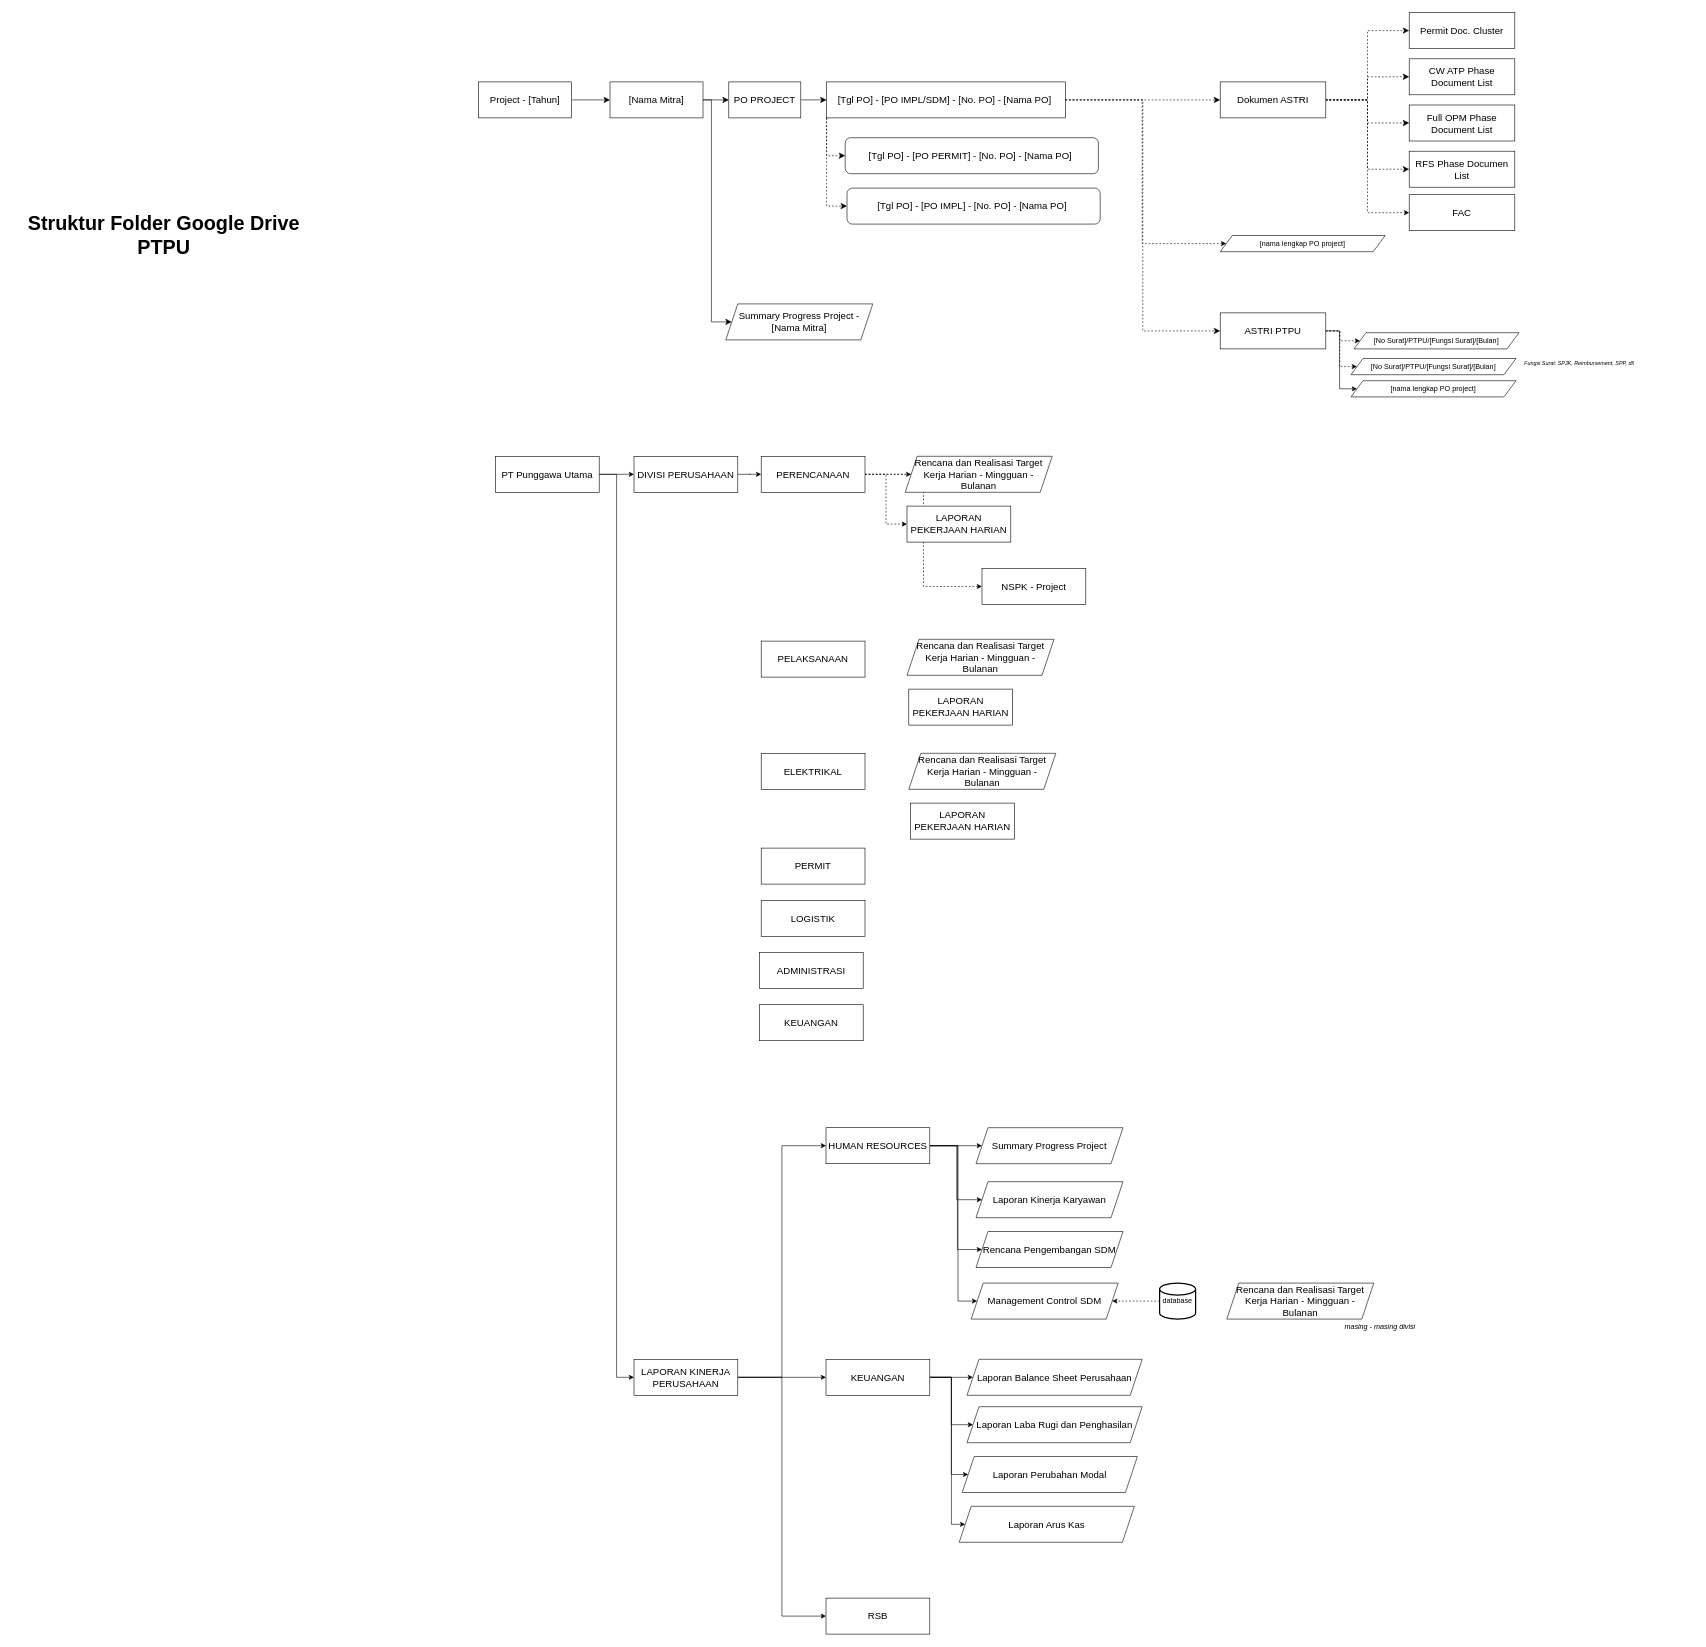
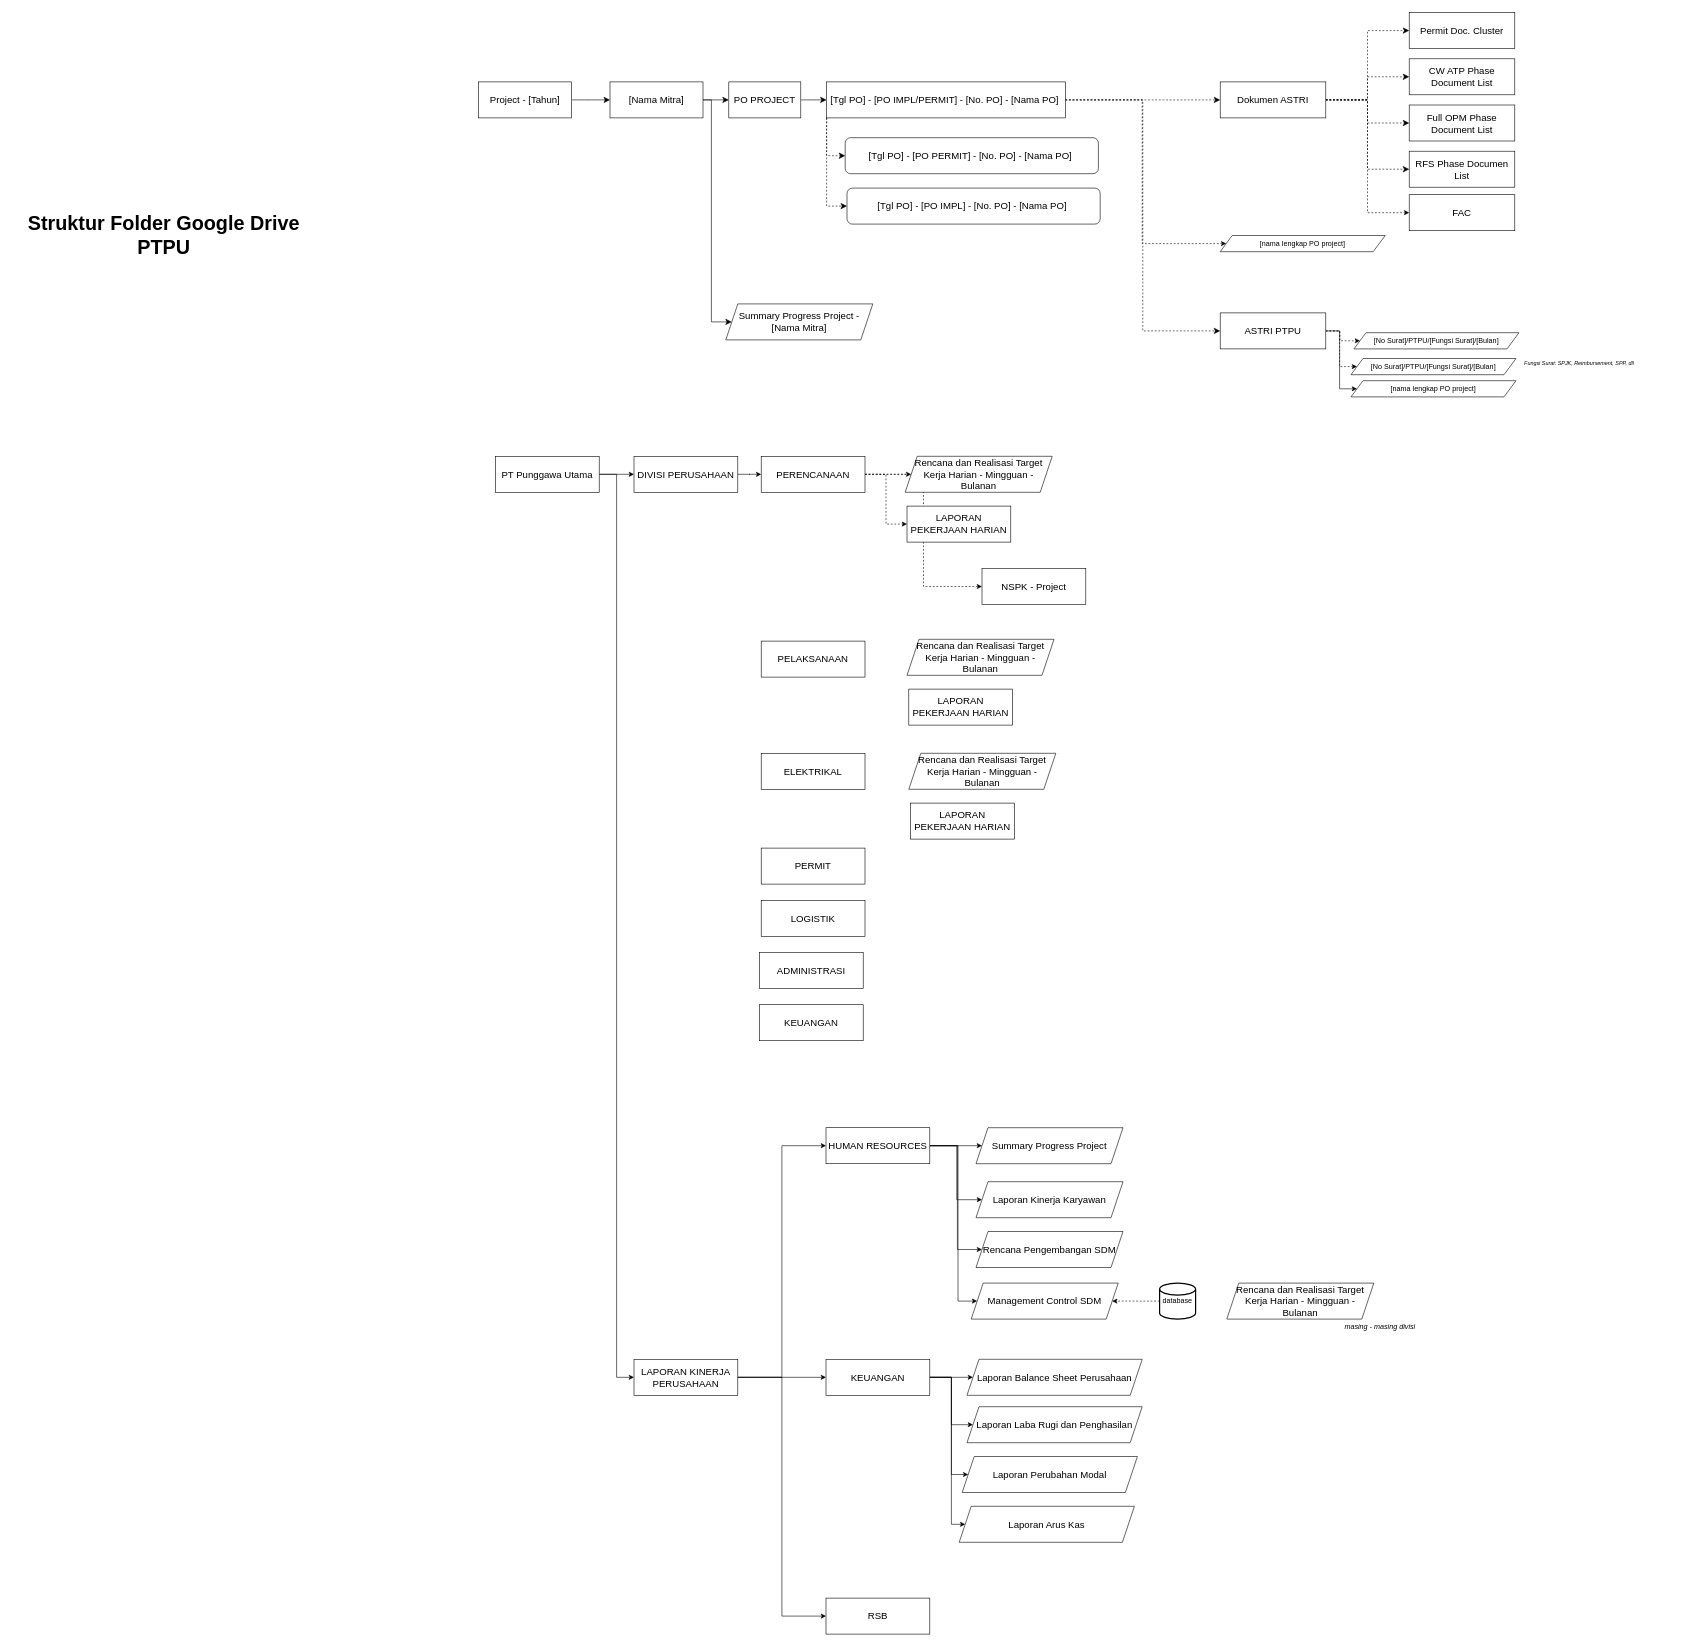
node "[Tgl PO] - [PO IMPL/SDM] - [No. PO] - [Nama PO]": label "[Tgl PO] - [PO IMPL/SDM] - [No. PO] - [Nama PO]" -> "[Tgl PO] - [PO IMPL/PERMIT] - [No. PO] - [Nama PO]"
